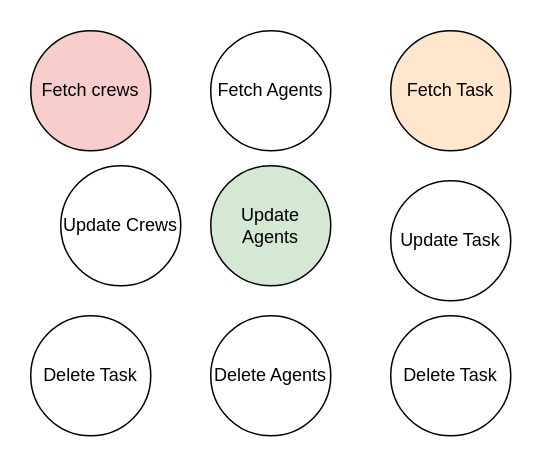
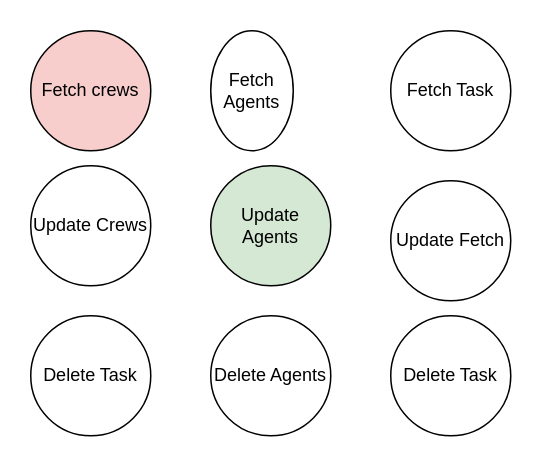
node "Fetch Agents": size 120x120 -> 83x120
node "Fetch Task": fillcolor #ffe6cc -> #ffffff
node "Update Crews": moved (121, 226) -> (91, 226)
node "Update Task": label "Update Task" -> "Update Fetch"
